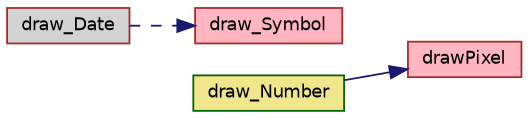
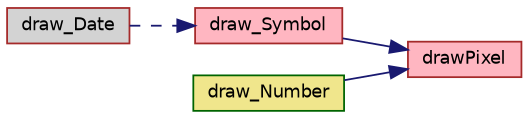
edge "draw_Symbol" -> "drawPixel": added
